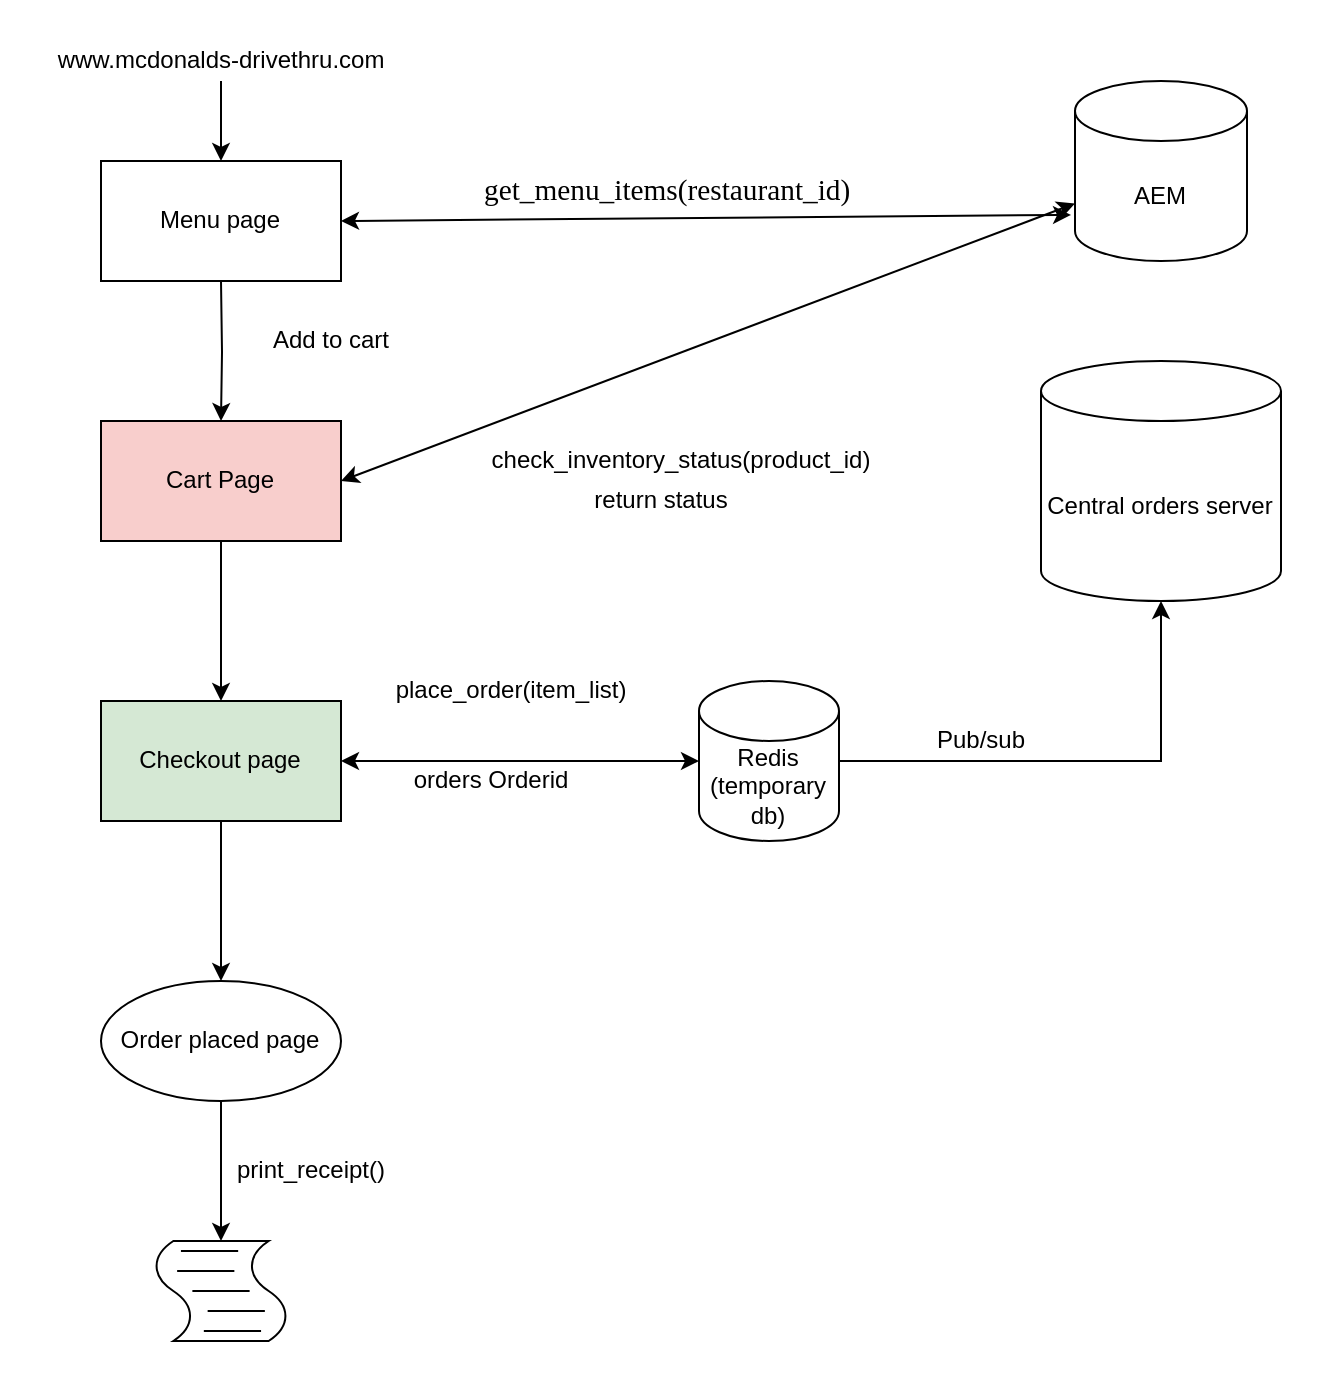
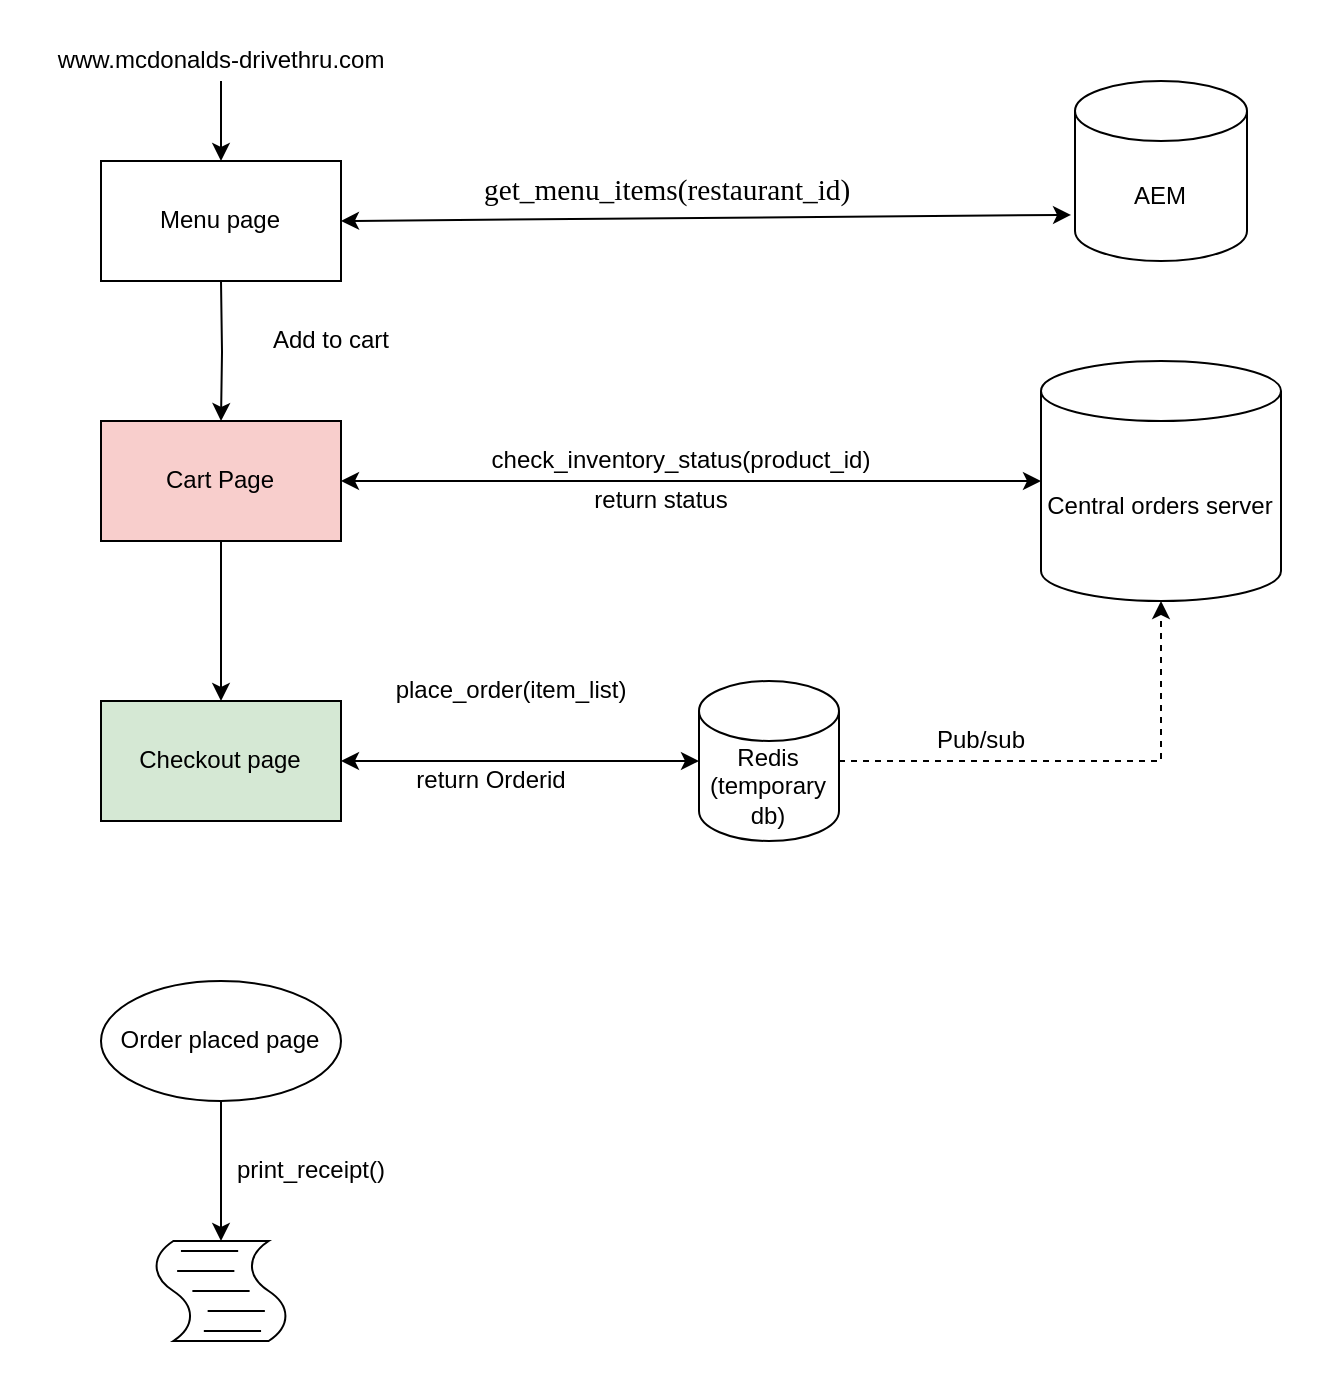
edge "AEM" -- "Cart Page": now "Central orders server" -- "Cart Page"
edge "Redis (temporary db)" -> "Central orders server": style solid -> dashed
node "orders Orderid": label "orders Orderid" -> "return Orderid"
edge "Checkout page" -> "Order placed page": removed
